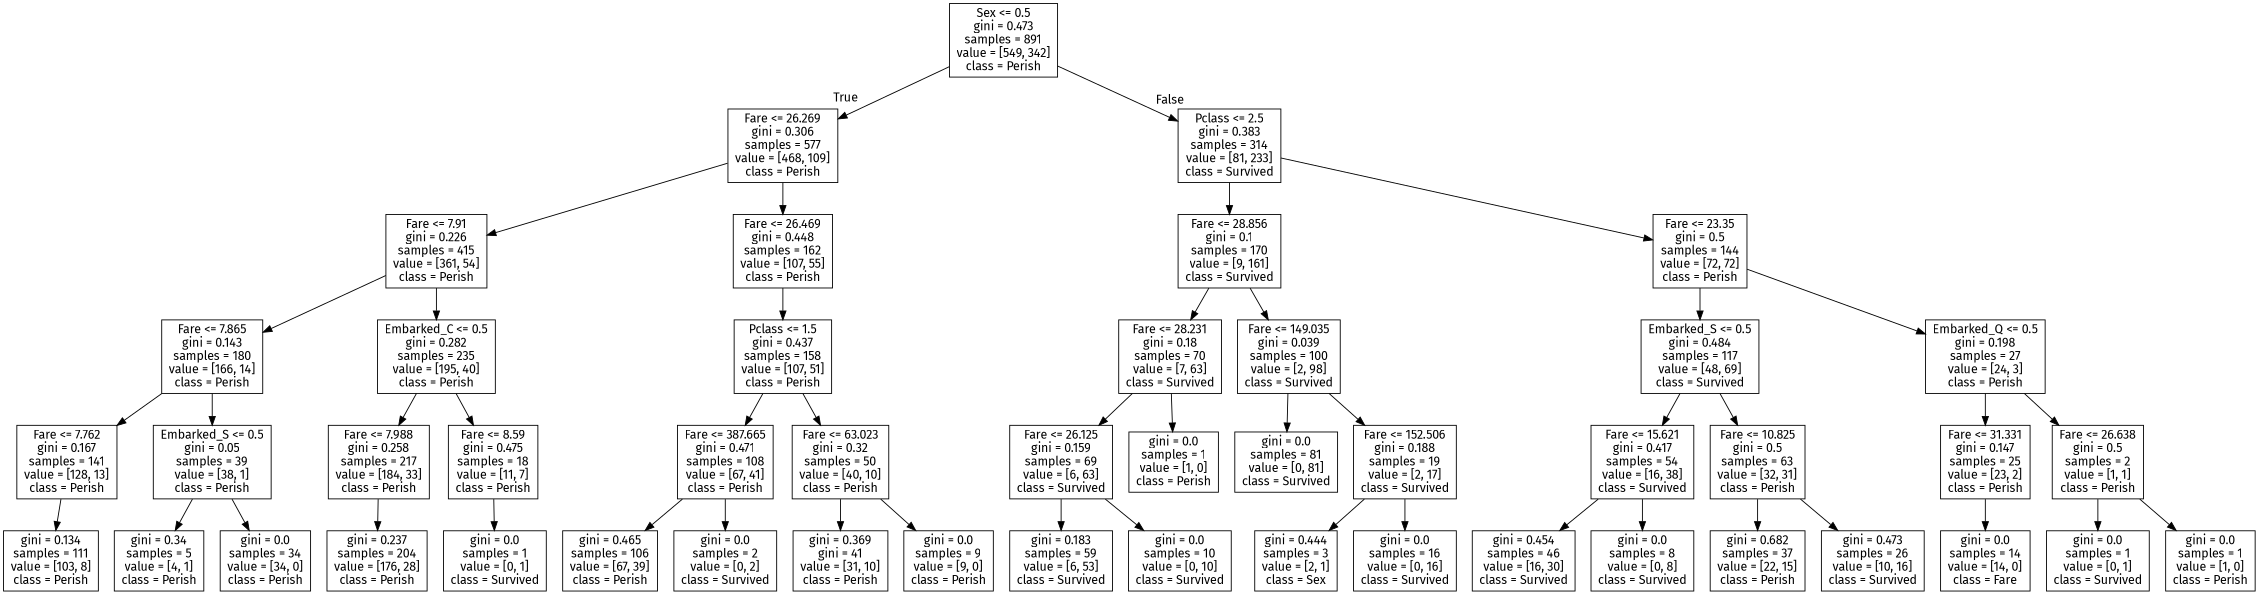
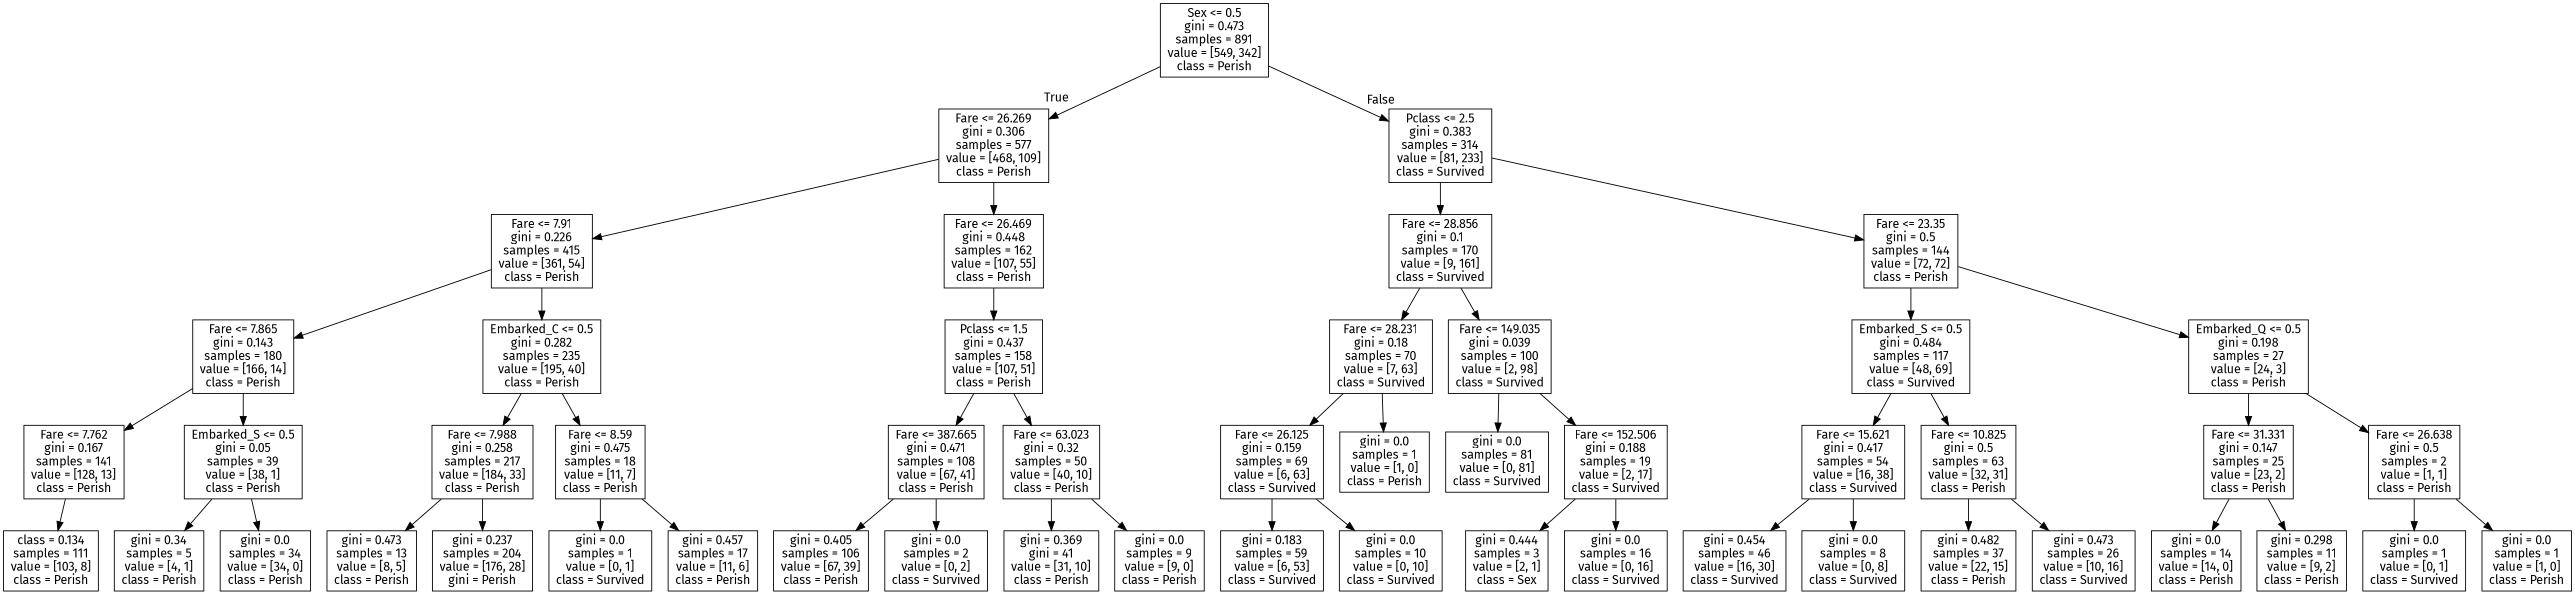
node "gini = 0.134 samples = 111 value = [103, 8] class = Perish": label "gini = 0.134 samples = 111 value = [103, 8] class = Perish" -> "class = 0.134 samples = 111 value = [103, 8] class = Perish"
node "gini = 0.473 samples = 13 value = [8, 5] class = Perish": added
node "gini = 0.237 samples = 204 value = [176, 28] class = Perish": label "gini = 0.237 samples = 204 value = [176, 28] class = Perish" -> "gini = 0.237 samples = 204 value = [176, 28] gini = Perish"
node "gini = 0.465 samples = 106 value = [67, 39] class = Perish": label "gini = 0.465 samples = 106 value = [67, 39] class = Perish" -> "gini = 0.405 samples = 106 value = [67, 39] class = Perish"
node "gini = 0.457 samples = 17 value = [11, 6] class = Perish": added
node "gini = 0.682 samples = 37 value = [22, 15] class = Perish": label "gini = 0.682 samples = 37 value = [22, 15] class = Perish" -> "gini = 0.482 samples = 37 value = [22, 15] class = Perish"
node "gini = 0.0 samples = 14 value = [14, 0] class = Fare": label "gini = 0.0 samples = 14 value = [14, 0] class = Fare" -> "gini = 0.0 samples = 14 value = [14, 0] class = Perish"
node "gini = 0.298 samples = 11 value = [9, 2] class = Perish": added
